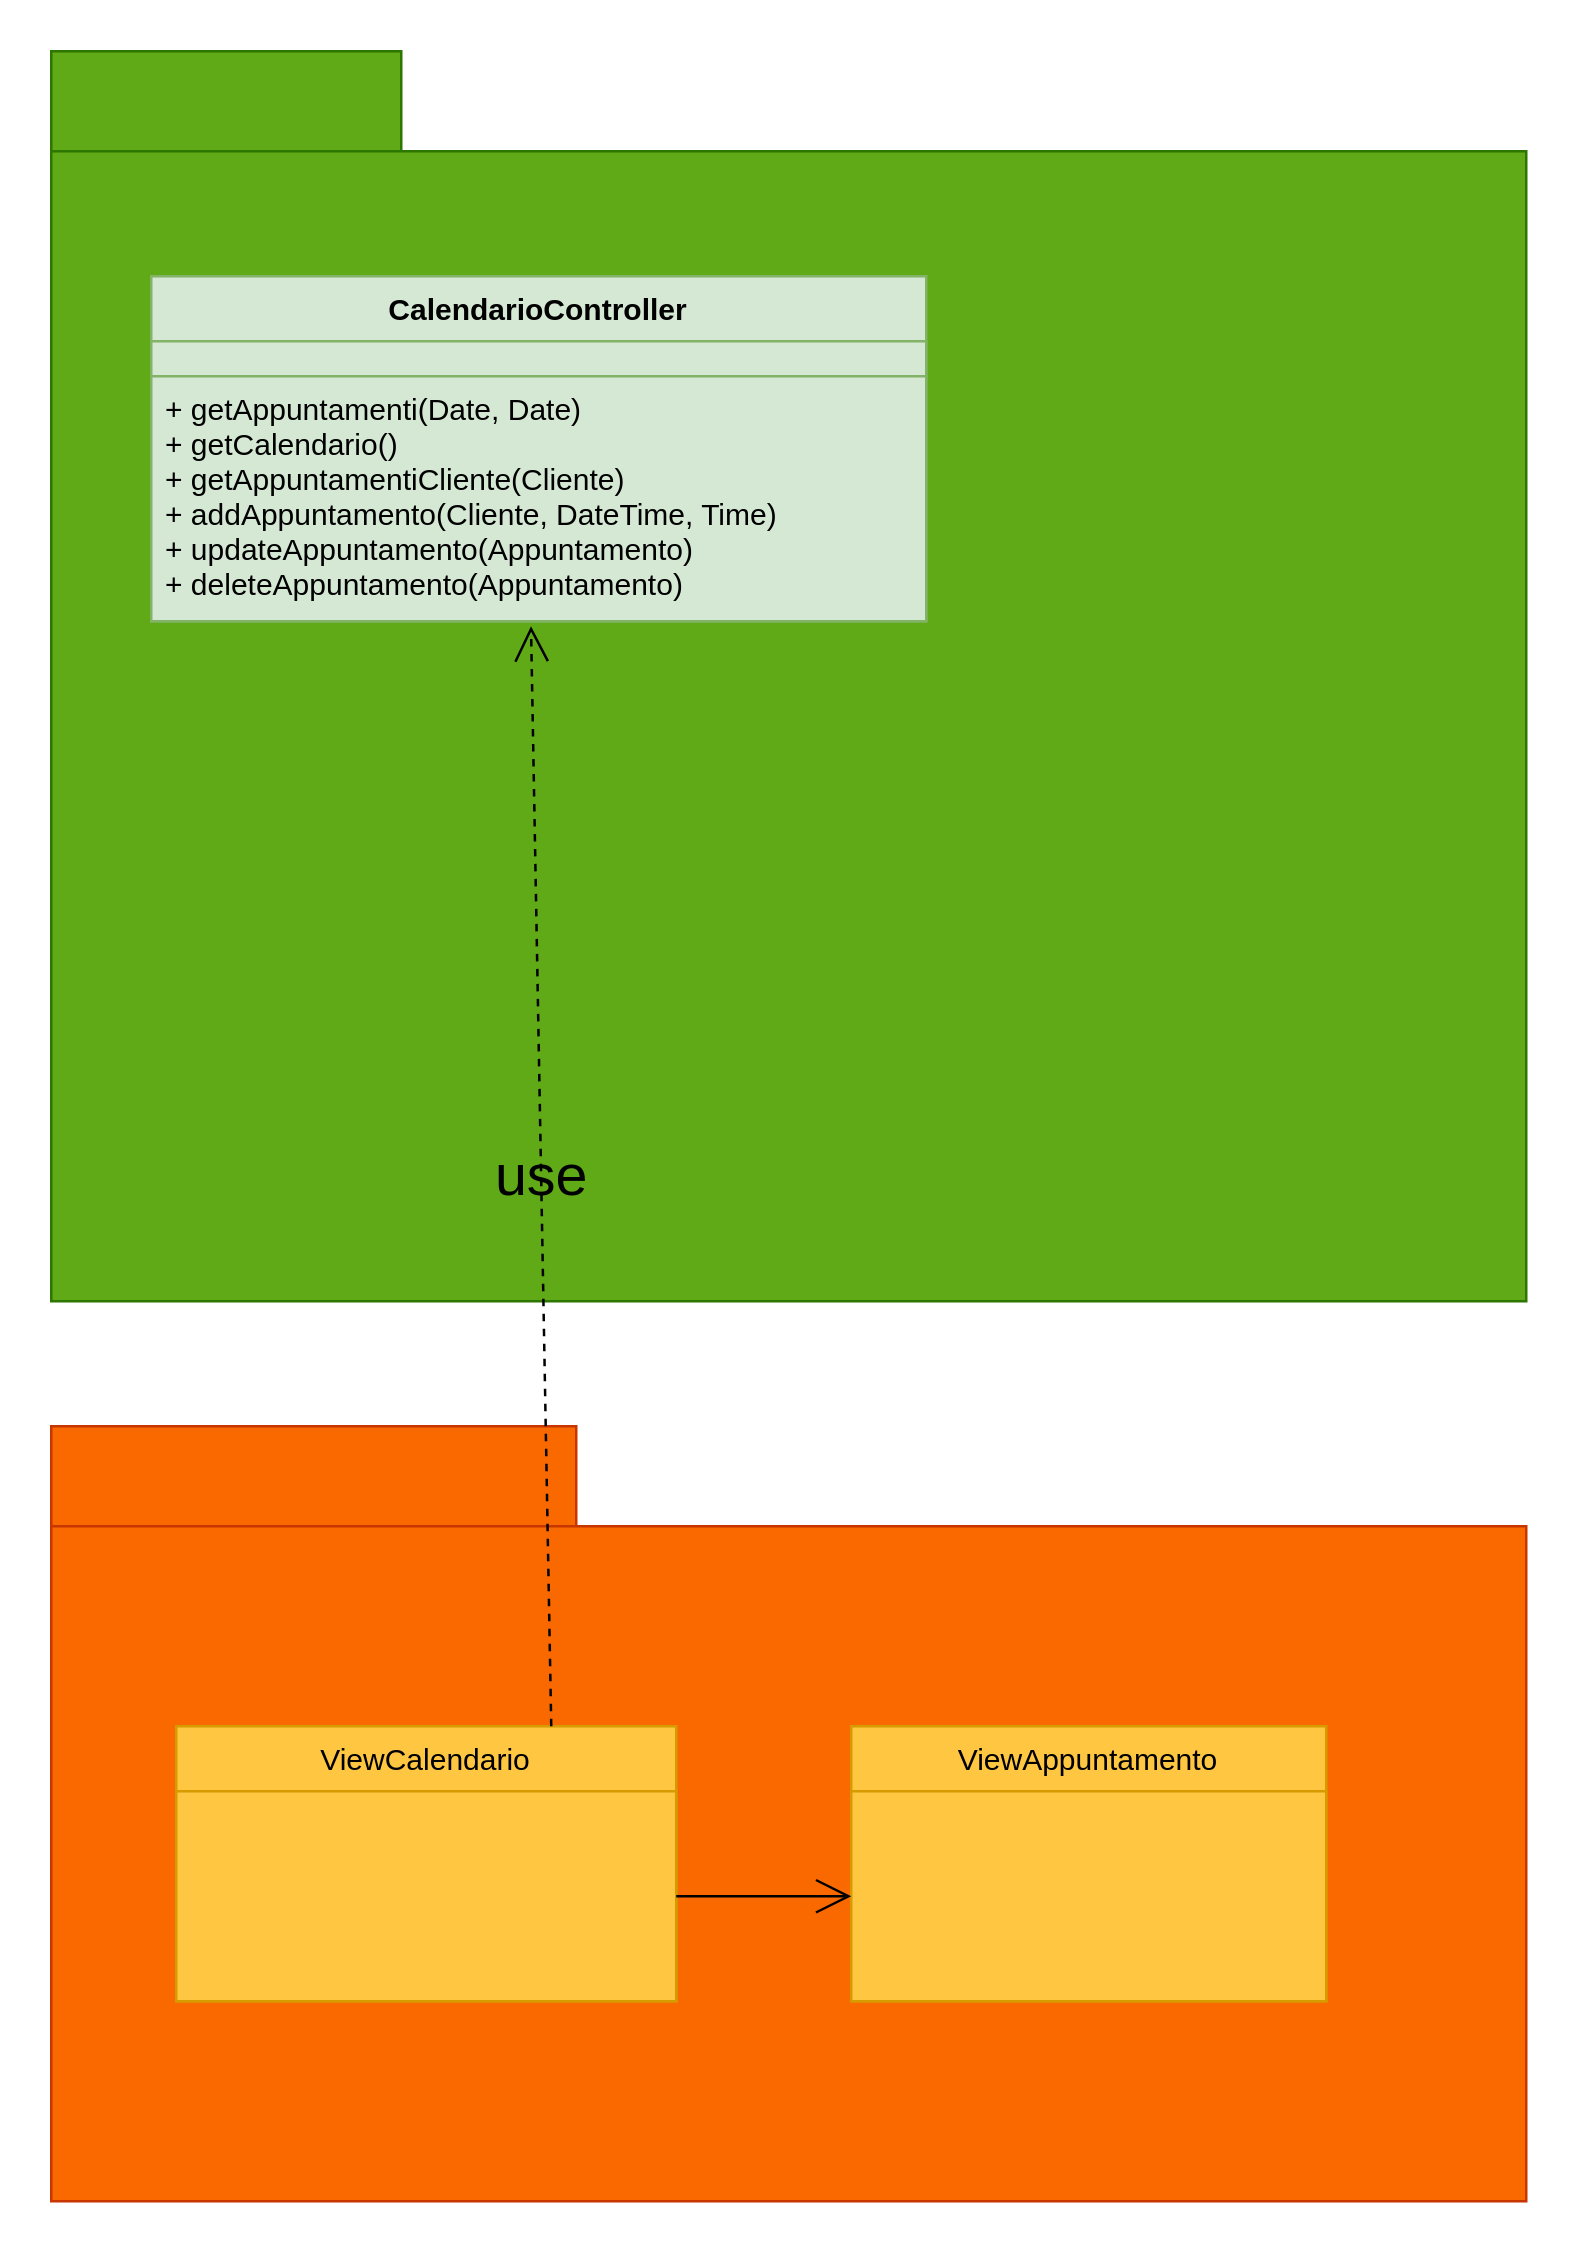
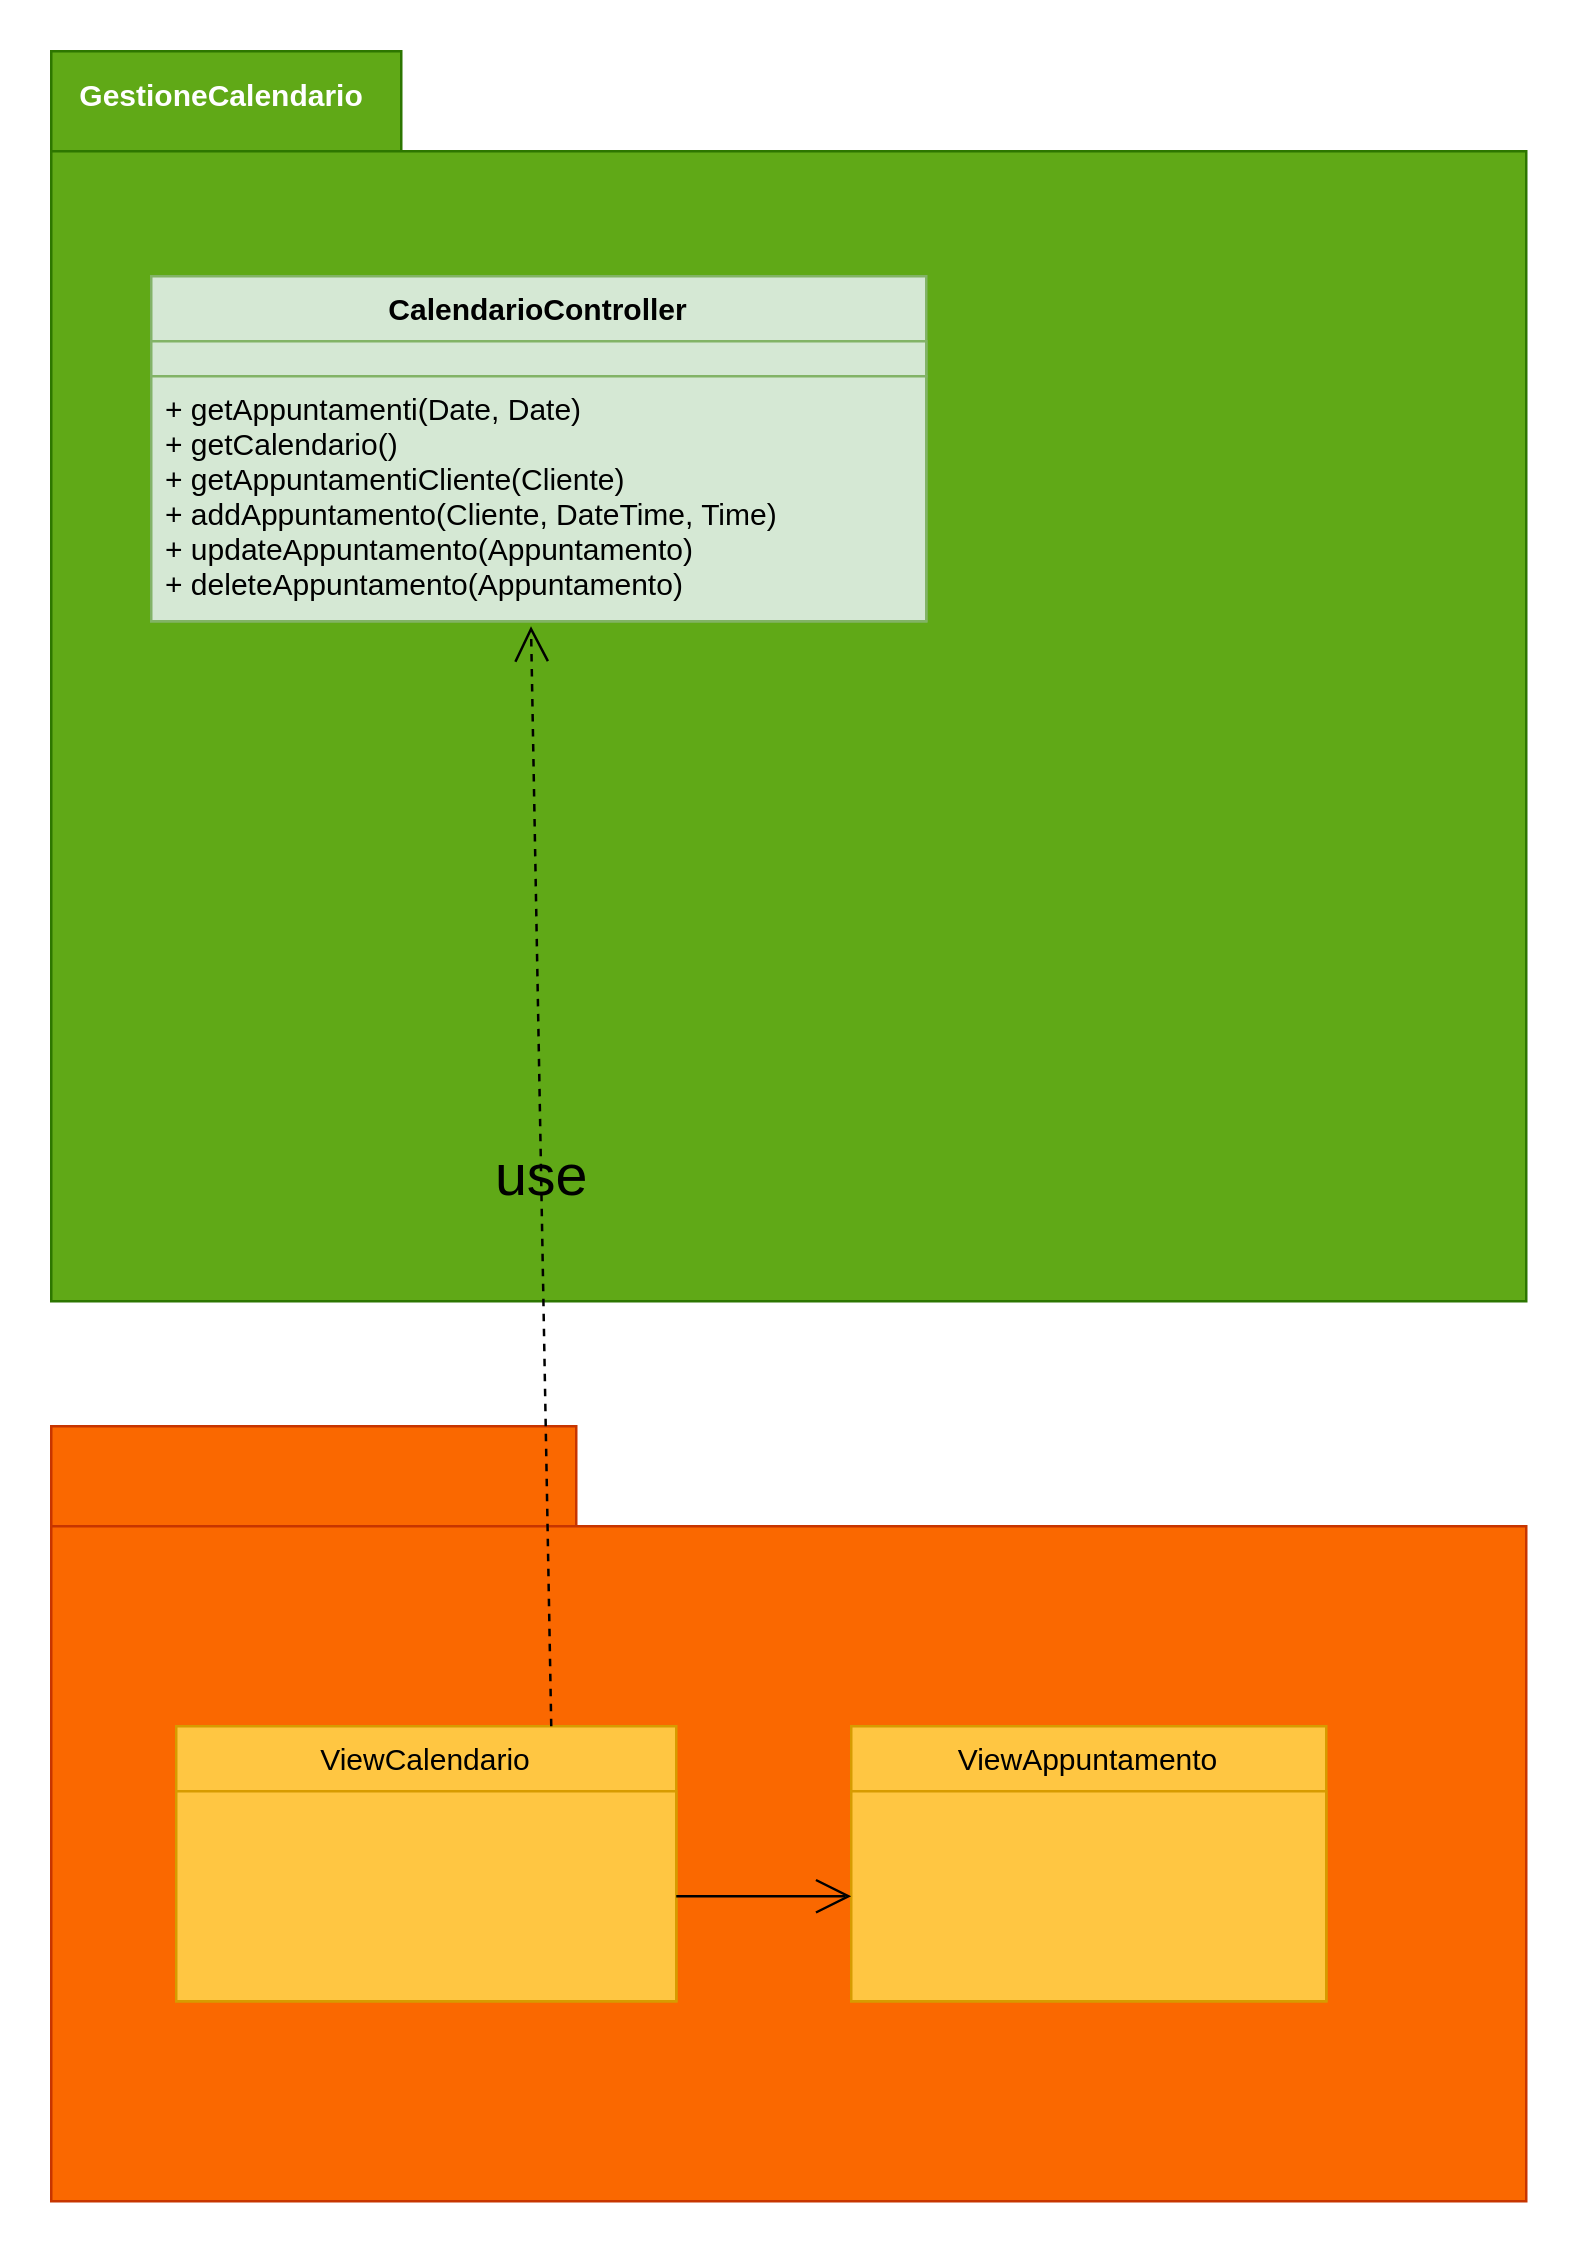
node "GestioneCalendario": added
